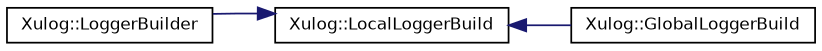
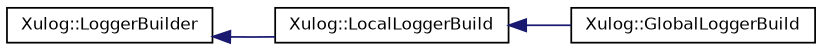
edge "Xulog::LoggerBuilder" -> "Xulog::LocalLoggerBuild": reversed
